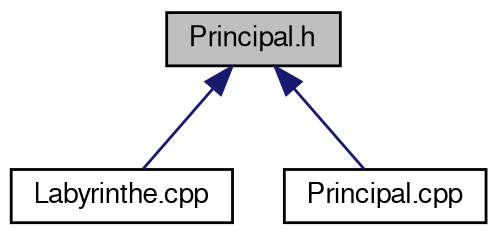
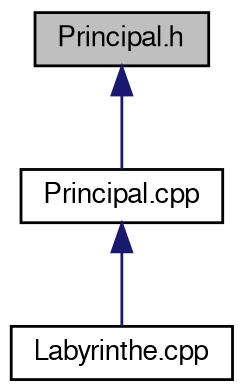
edge "Labyrinthe.cpp" -> "Principal.h": now "Labyrinthe.cpp" -> "Principal.cpp"
